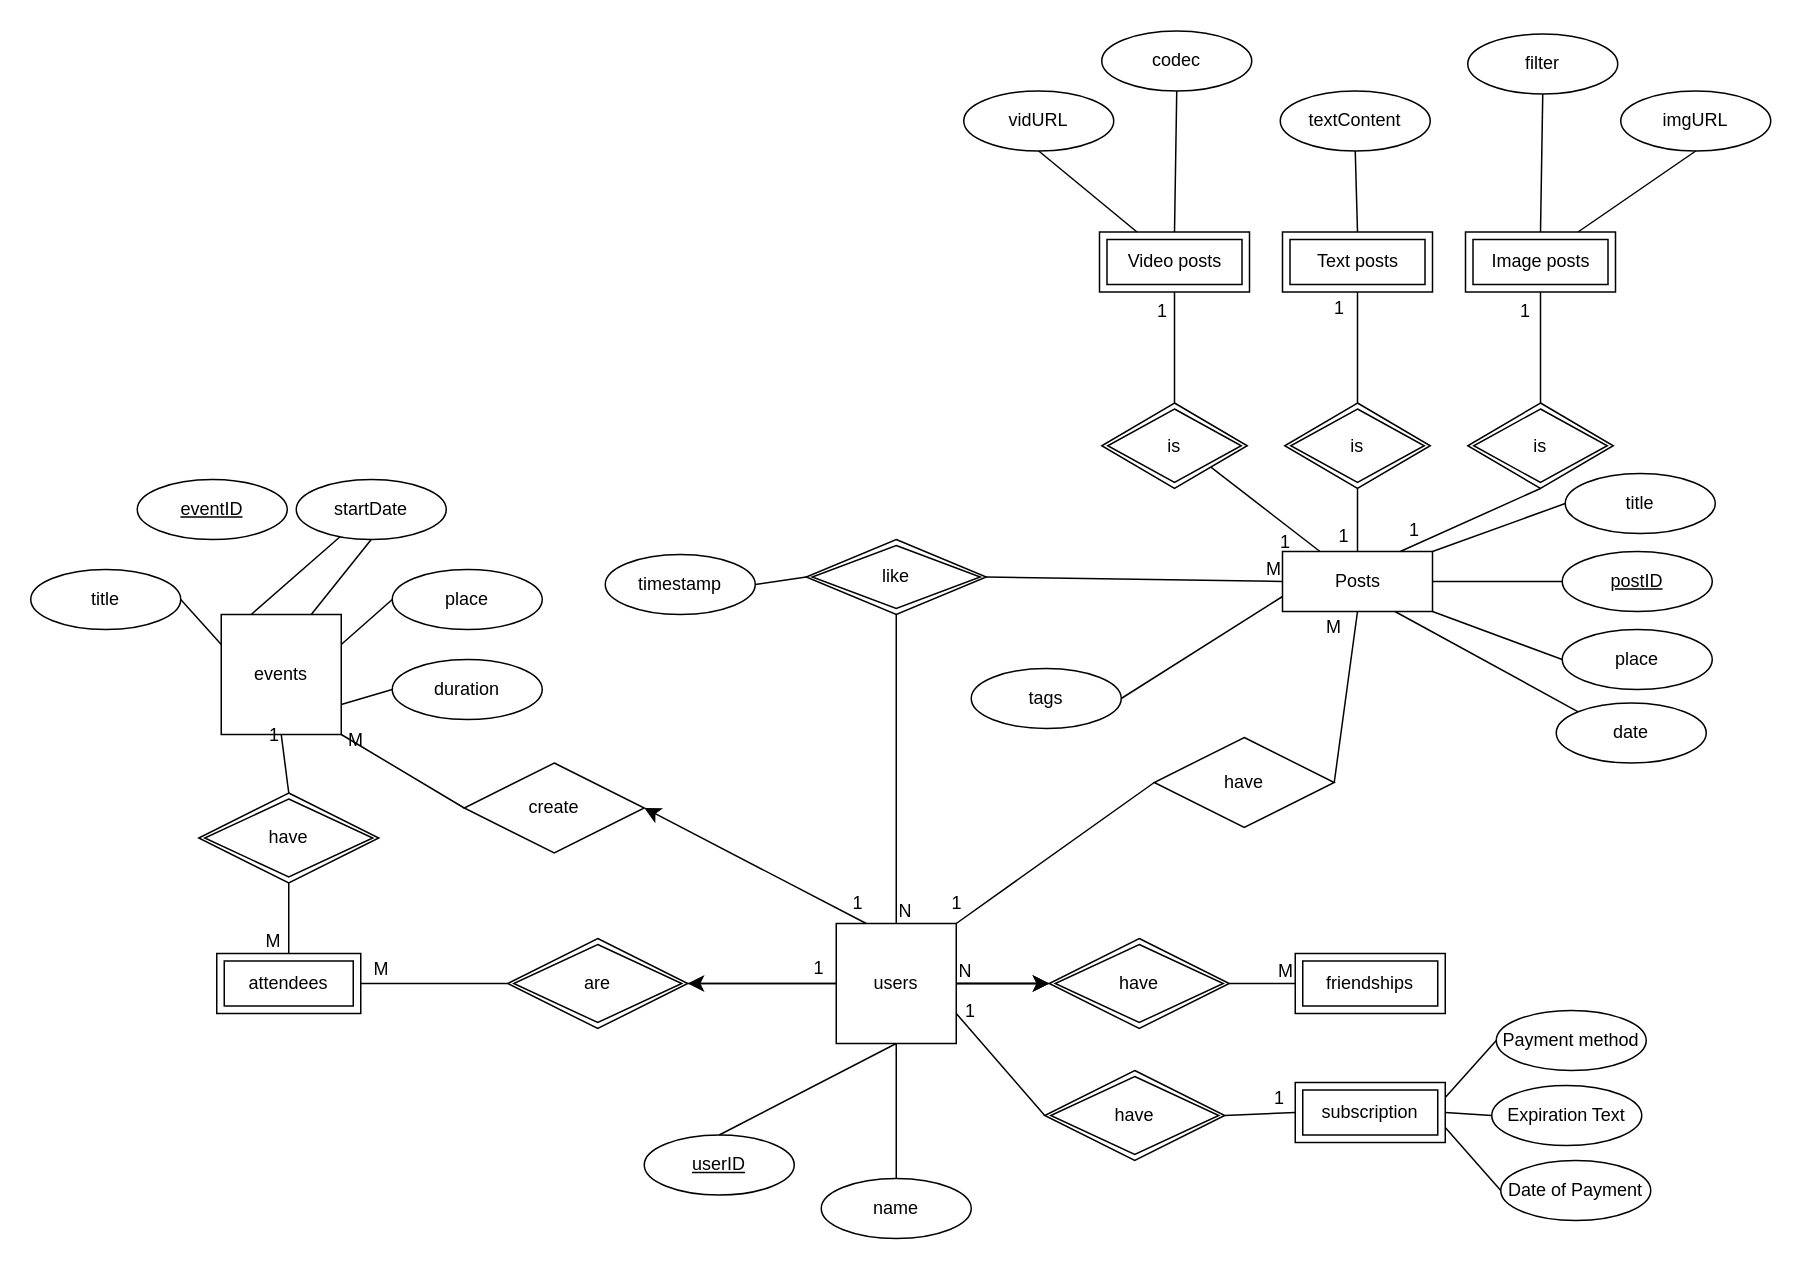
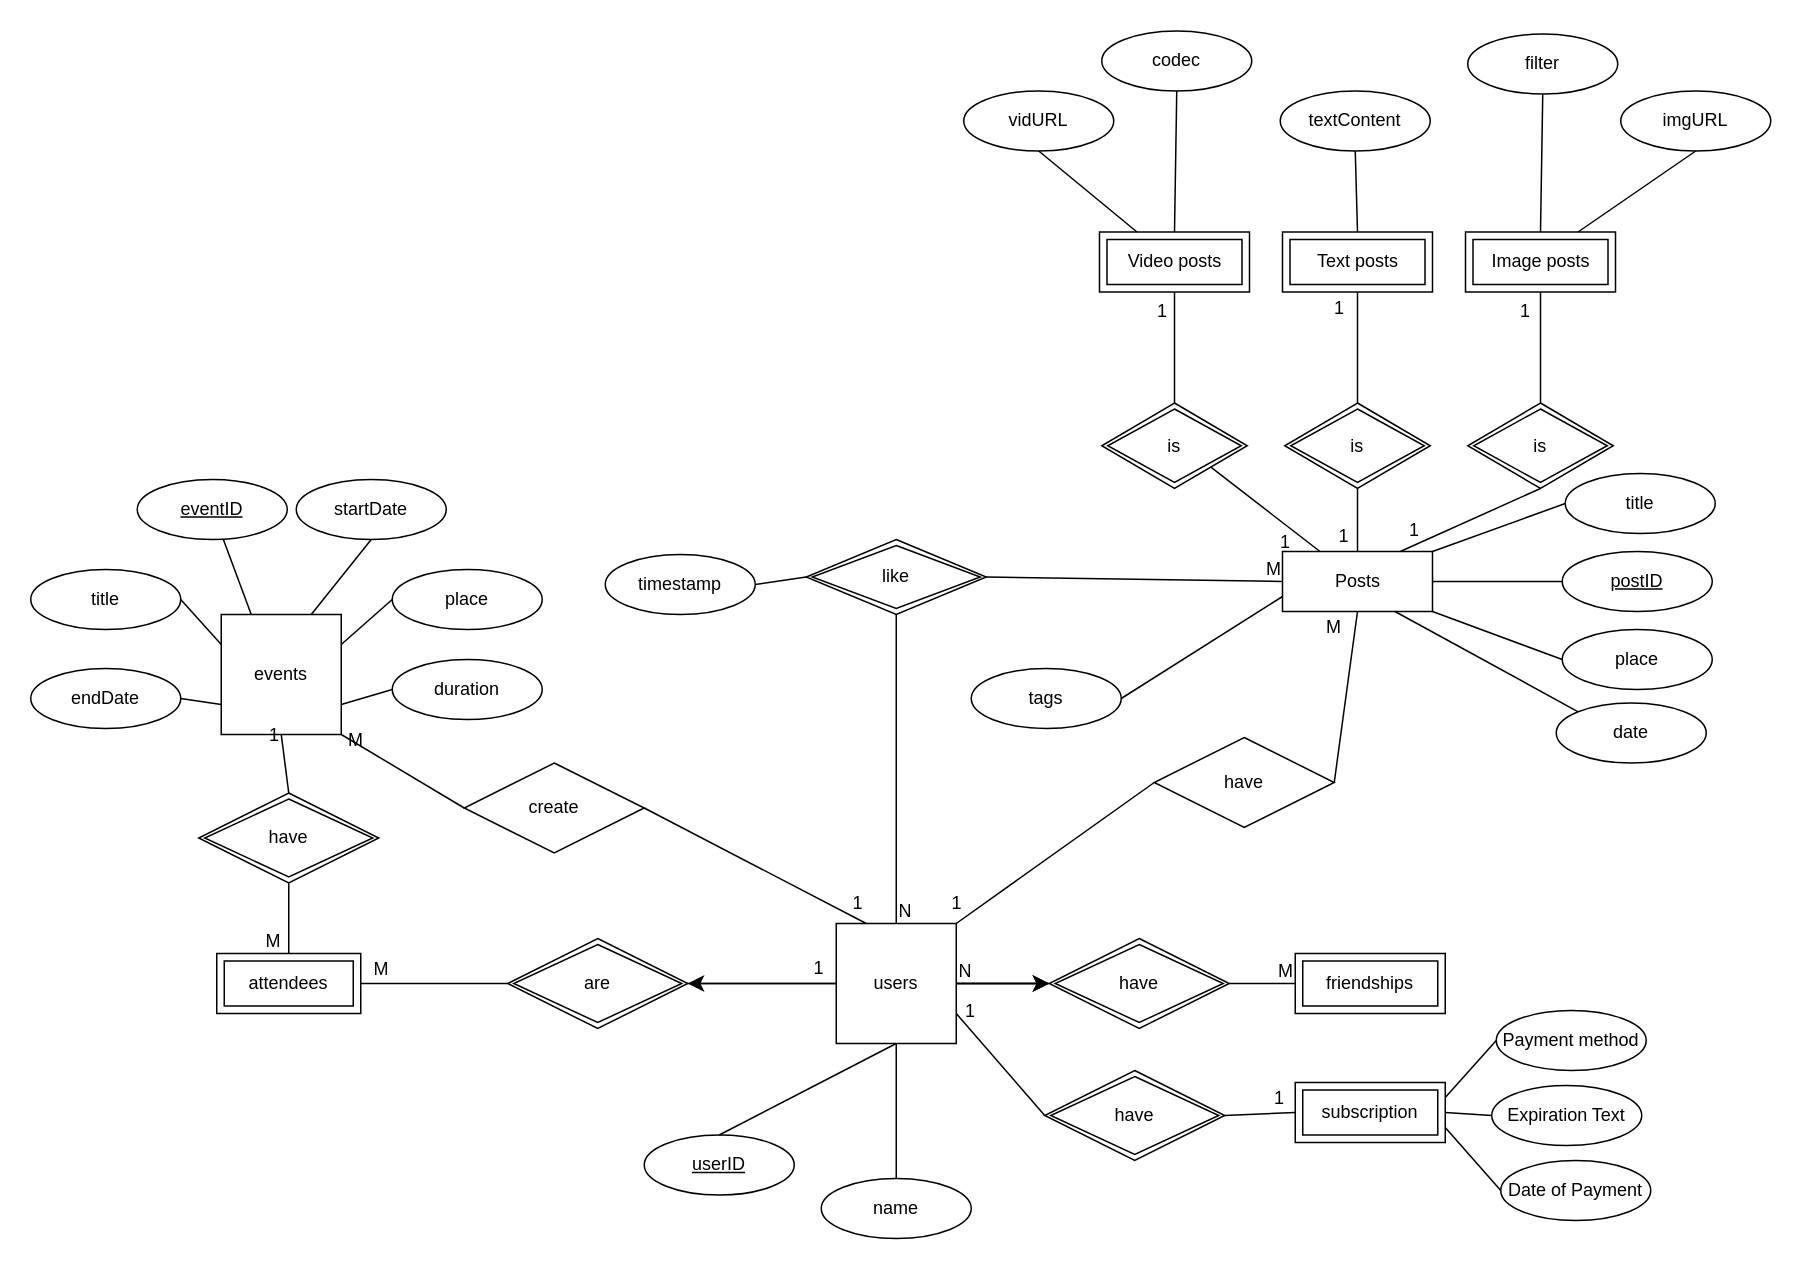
edge "startDate" -- "events": now "eventID" -- "events"
node "endDate": added
edge "events" -- "endDate": added
edge "users" -> "create": arrowhead classic -> none
